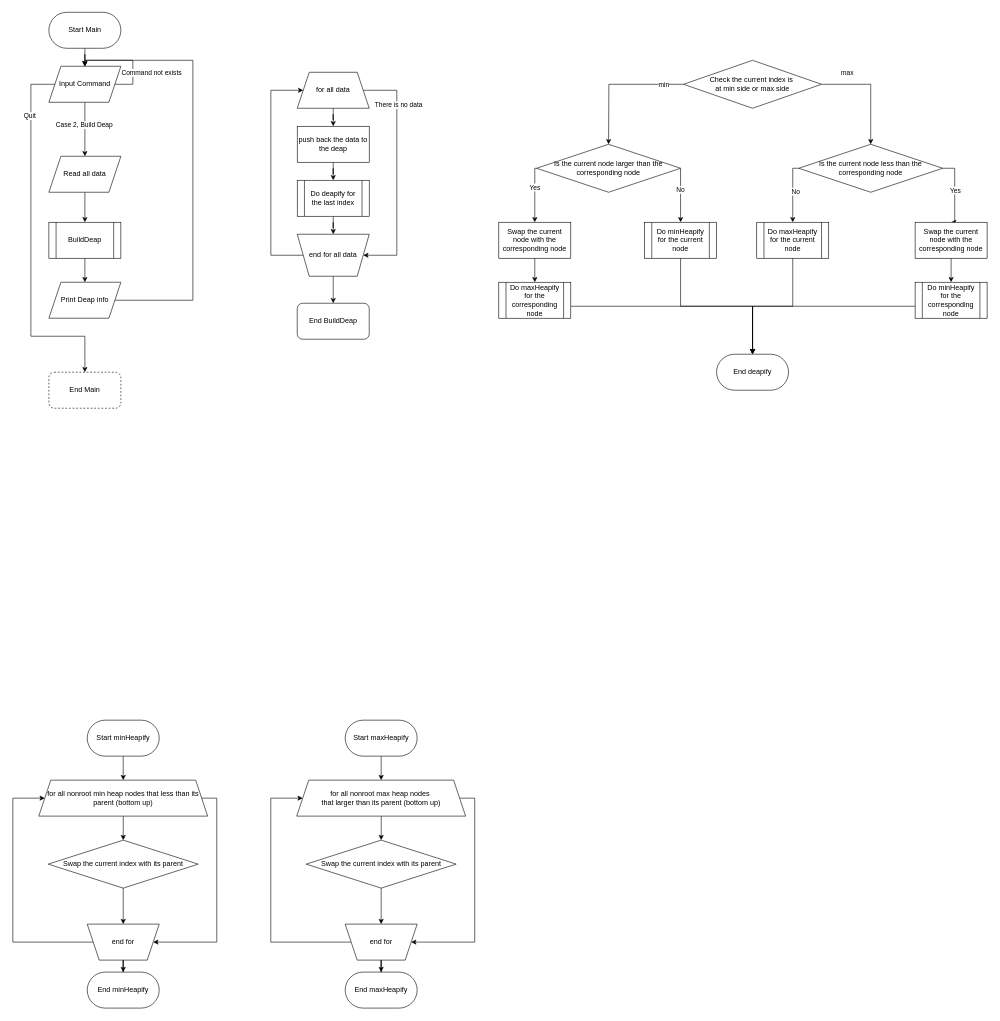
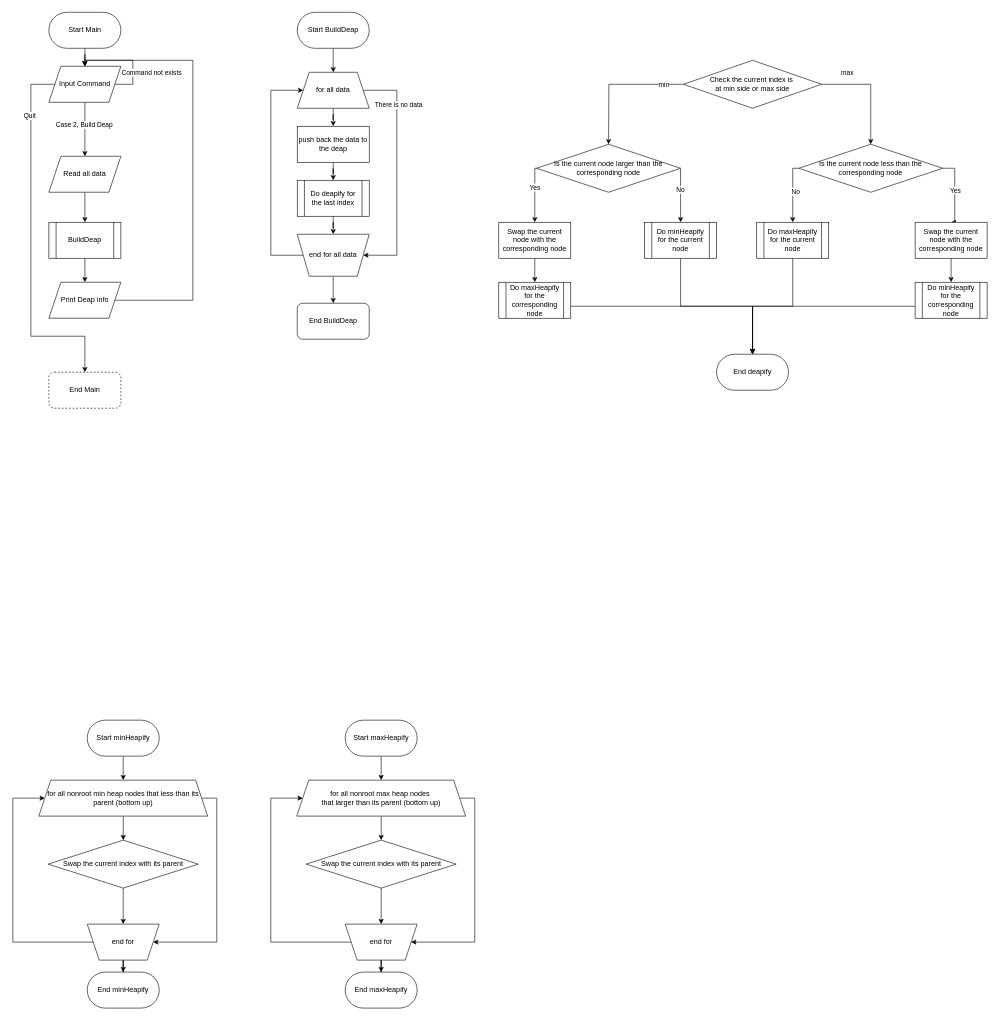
node "Start BuildDeap": added
edge "Start BuildDeap" -> "for all data": added
